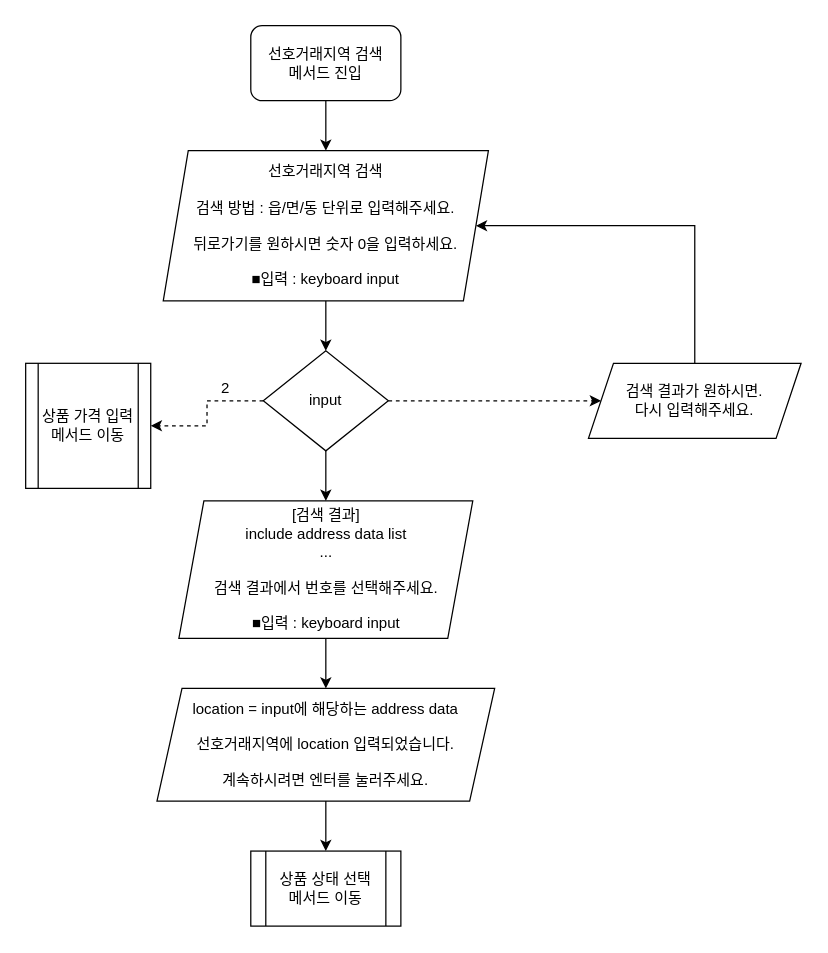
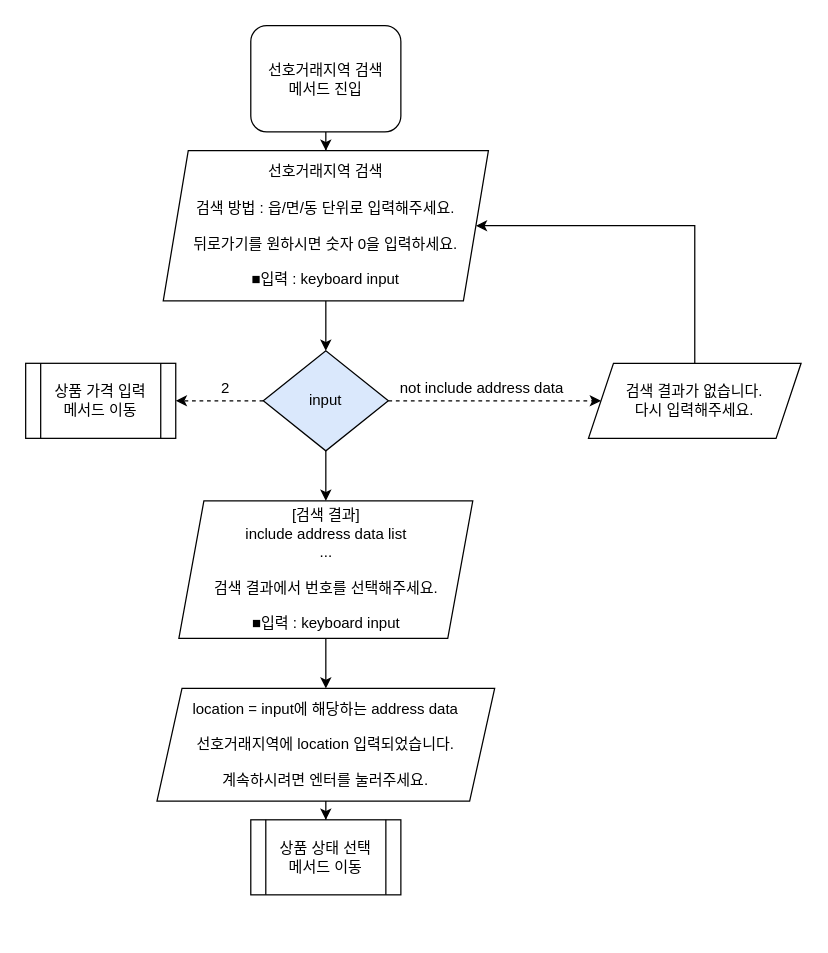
node "선호거래지역 검색 메서드 진입": size 150x75 -> 150x106
node "not include address data": added
node "input": fillcolor #ffffff -> #dae8fc
node "검색 결과가 원하시면. 다시 입력해주세요.": label "검색 결과가 원하시면. 다시 입력해주세요." -> "검색 결과가 없습니다. 다시 입력해주세요."
node "상품 가격 입력 메서드 이동": size 125x125 -> 150x75
node "상품 상태 선택 메서드 이동": moved (326, 888) -> (326, 857)
